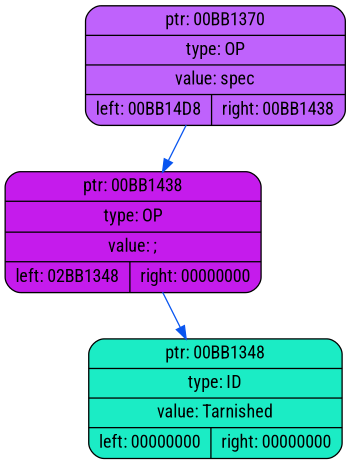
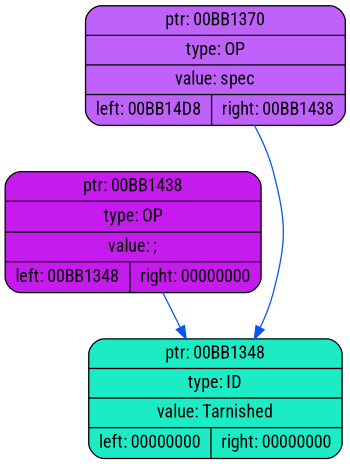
edge "ptr: 00BB1370" -> "ptr: 00BB1438": now "ptr: 00BB1370" -> "ptr: 00BB1348"
node "ptr: 00BB1438": text "left: 02BB1348" -> "left: 00BB1348"
